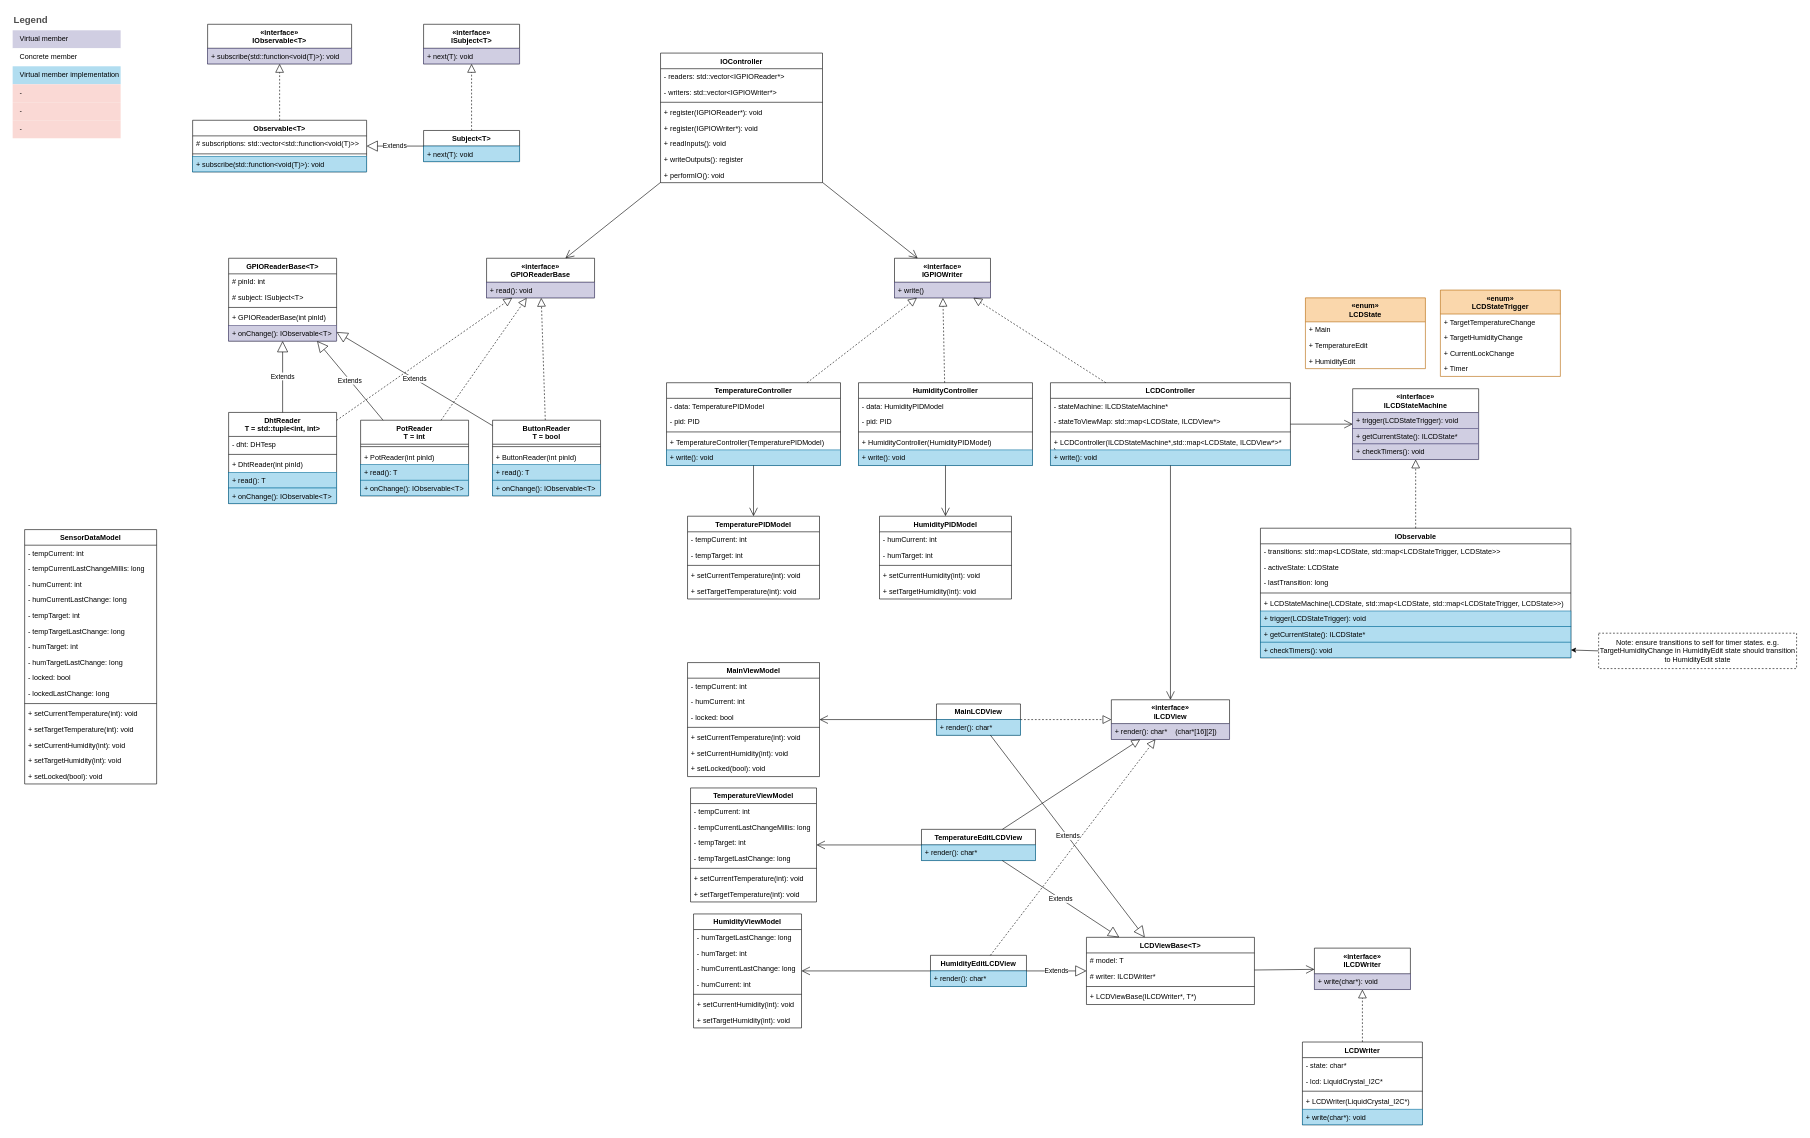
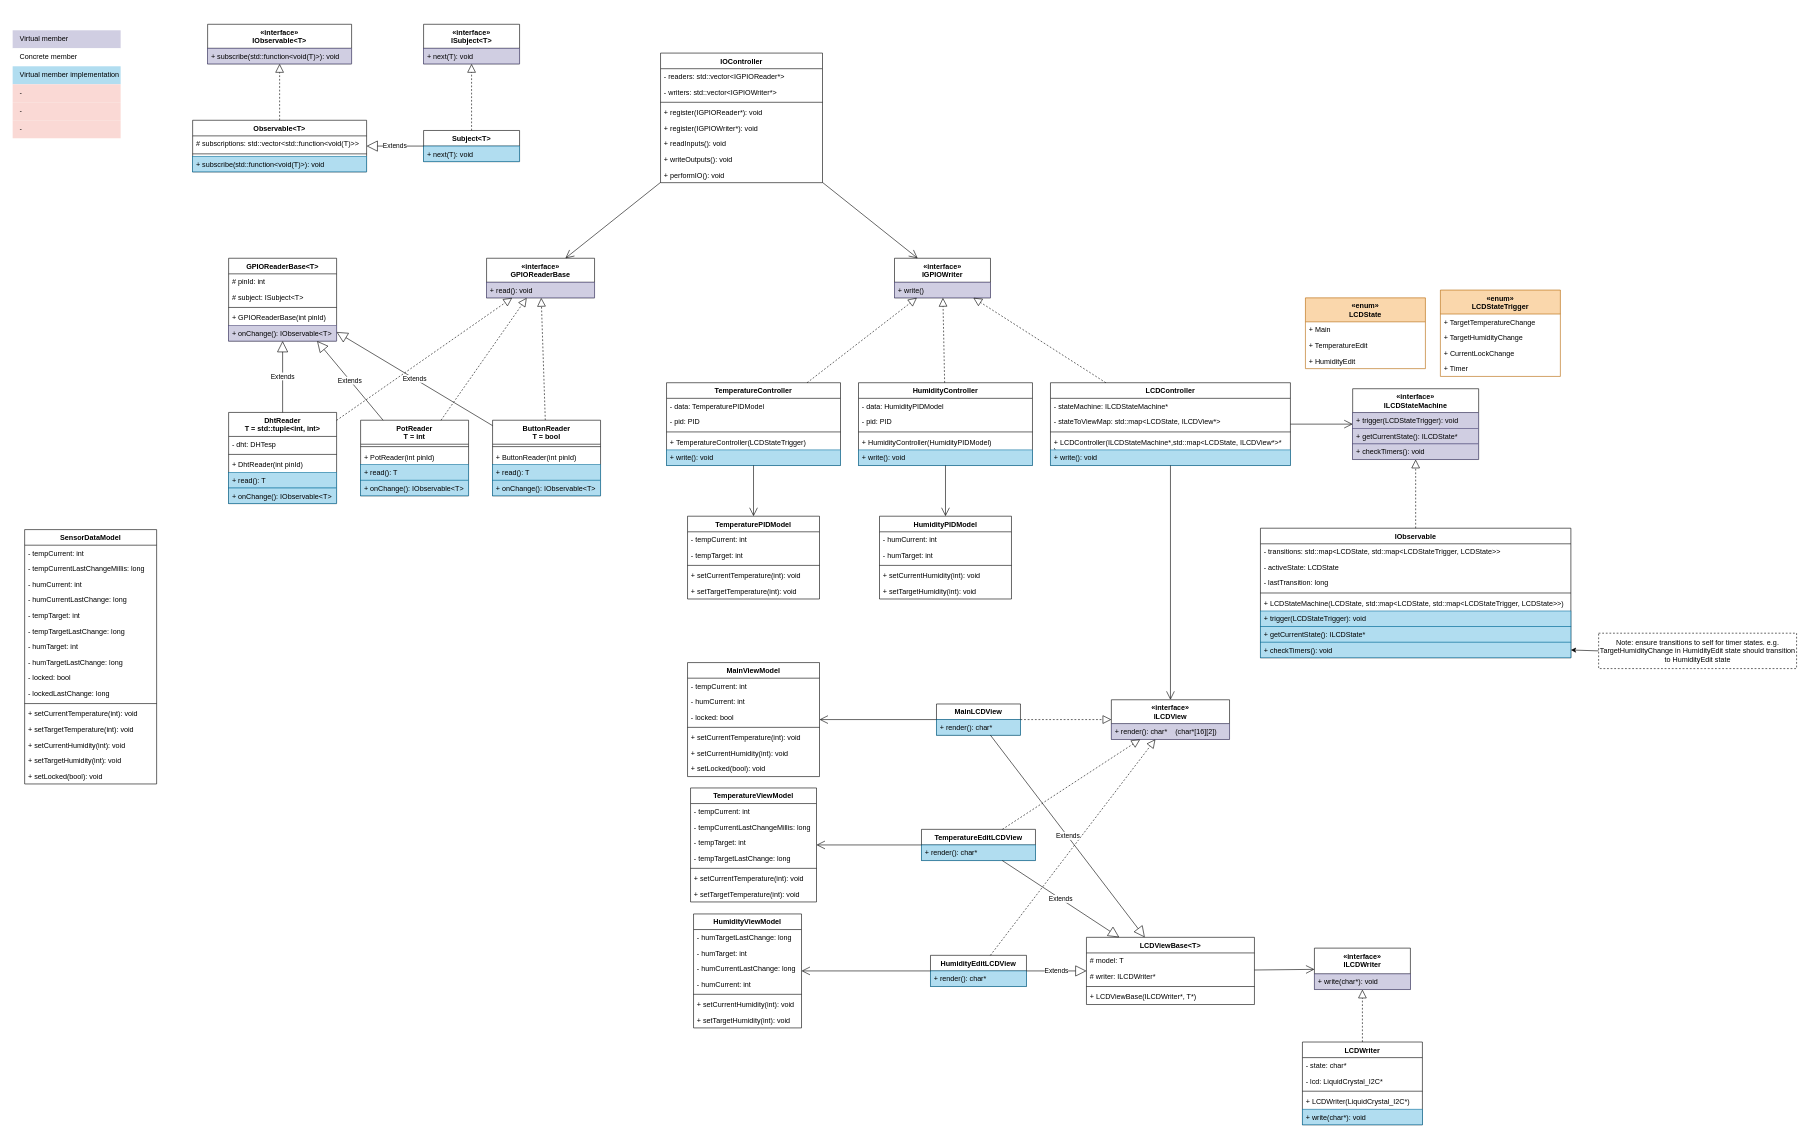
node "Legend": removed
node "+ writeOutputs(): register": label "+ writeOutputs(): register" -> "+ writeOutputs(): void"
node "+ TemperatureController(TemperaturePIDModel)": label "+ TemperatureController(TemperaturePIDModel)" -> "+ TemperatureController(LCDStateTrigger)"
edge "TemperatureEditLCDView" -> "«interface» ILCDView": style solid -> dashed
